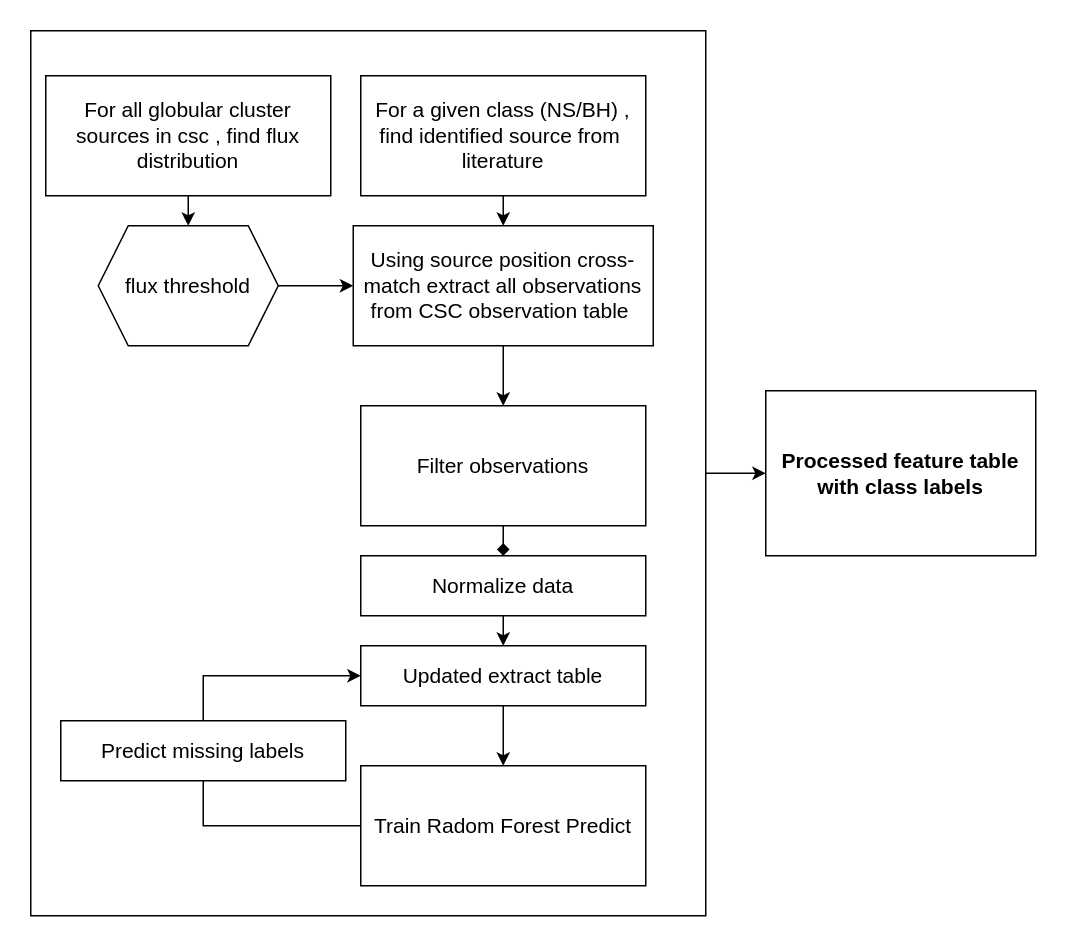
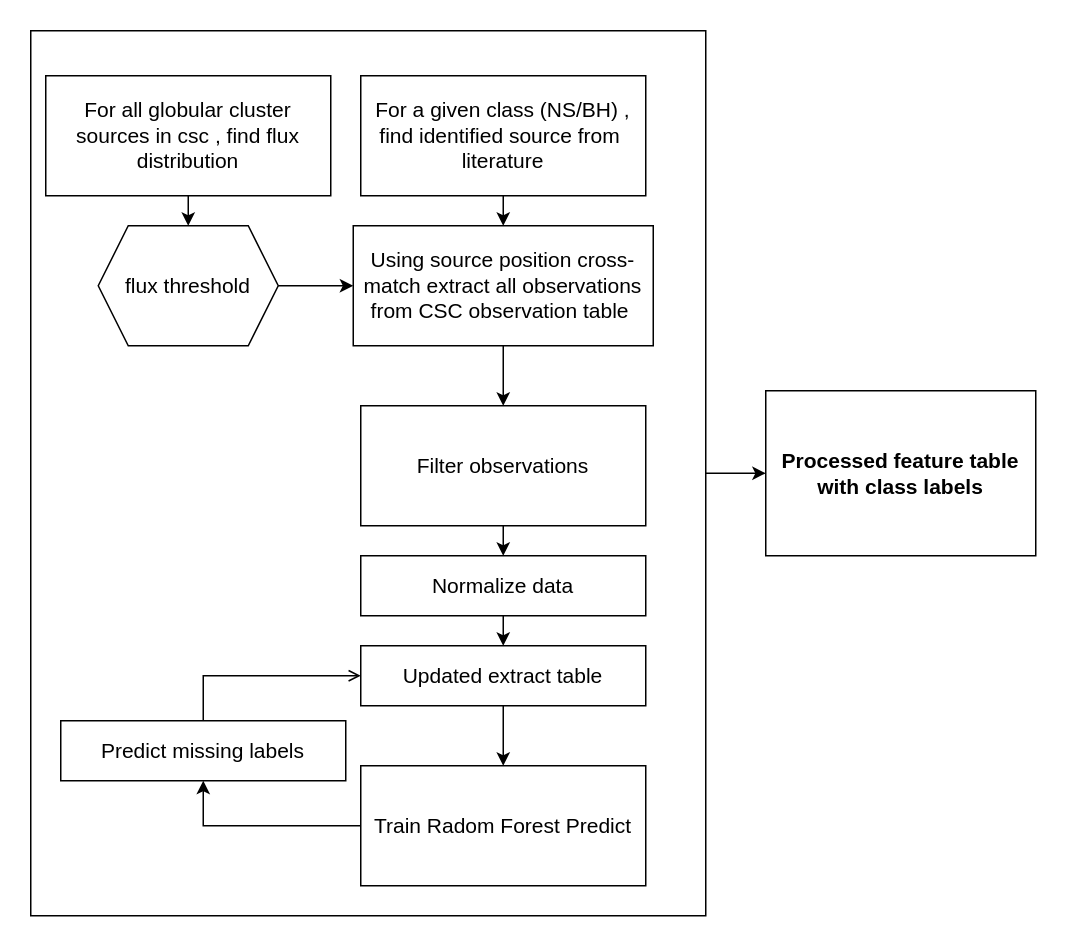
edge "Filter observations" -> "Normalize data": arrowhead diamond -> classic
edge "Predict missing labels" -> "Updated extract table": arrowhead classic -> open
edge "Predict missing labels" -- "Train Radom Forest Predict": arrowhead none -> classic
